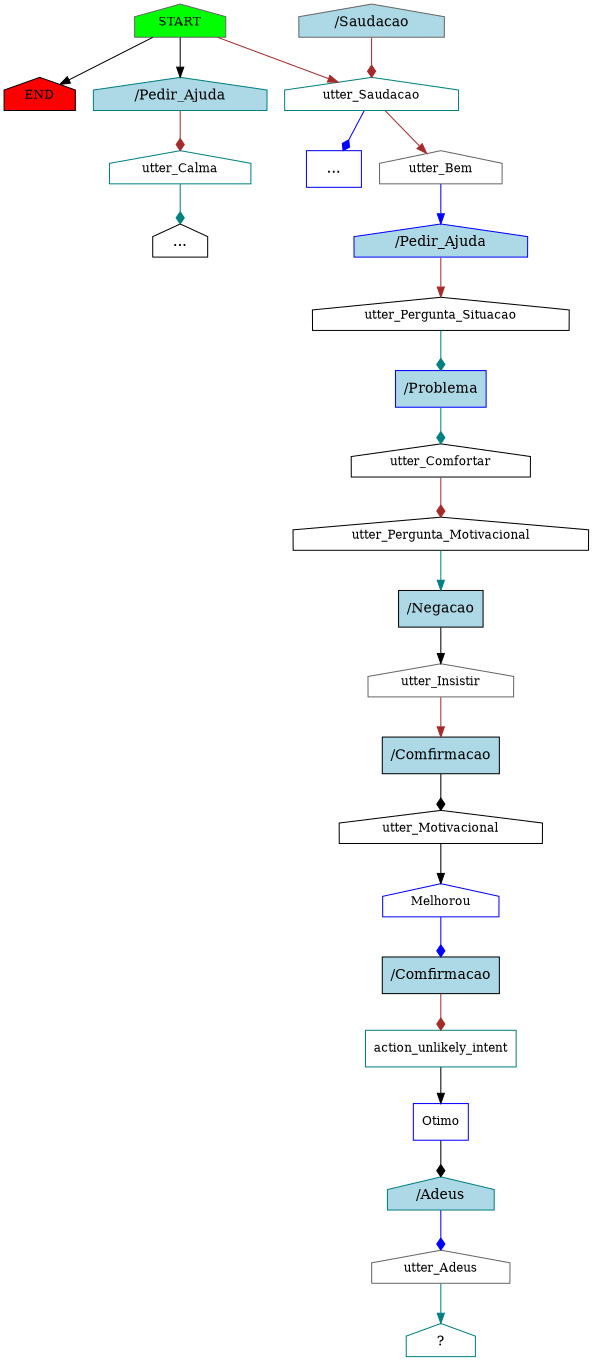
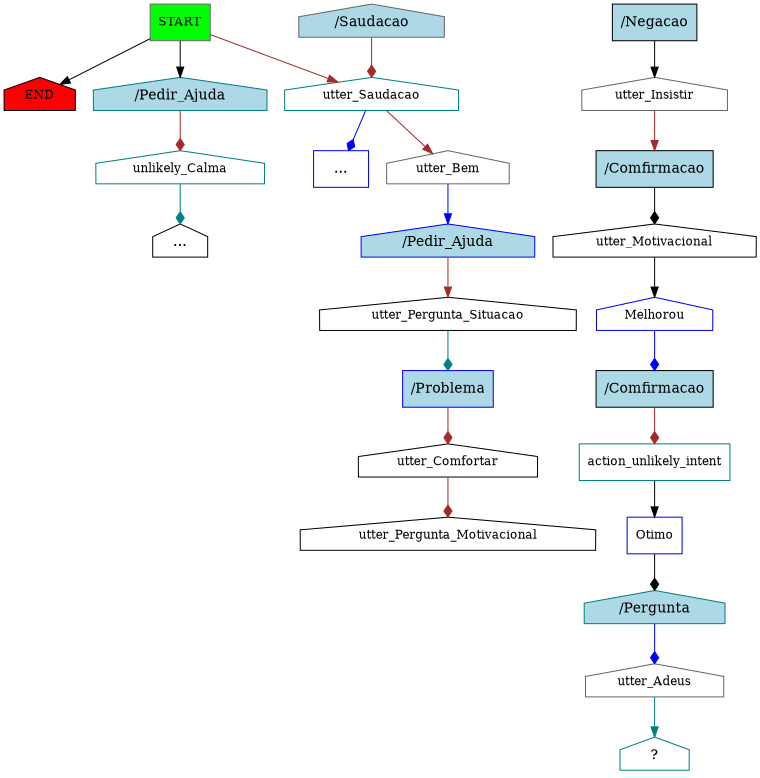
node "START": shape house -> box
node "utter_Calma": label "utter_Calma" -> "unlikely_Calma"
edge "/Problema" -> "utter_Comfortar": color teal -> brown
edge "utter_Pergunta_Motivacional" -> "/Negacao": removed
node "/Adeus": label "/Adeus" -> "/Pergunta"
